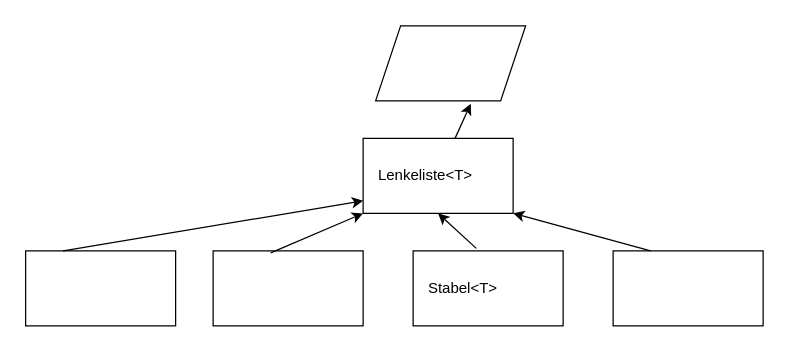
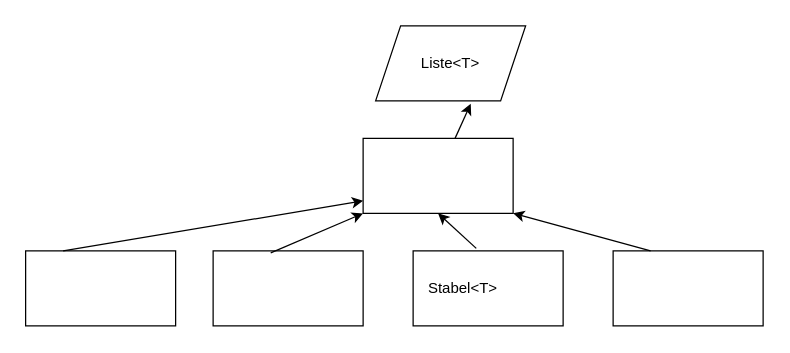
node "Liste<T>": added
node "Lenkeliste<T>": removed
